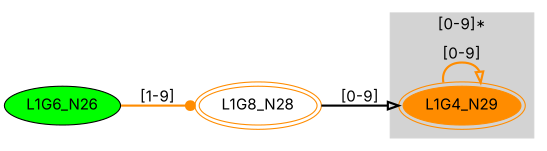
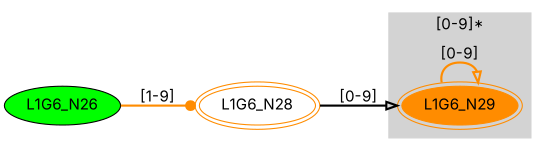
node "L1G8_N28": label "L1G8_N28" -> "L1G6_N28"
node "L1G4_N29": label "L1G4_N29" -> "L1G6_N29"
